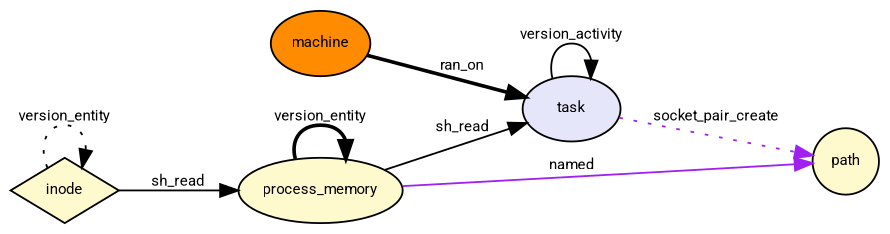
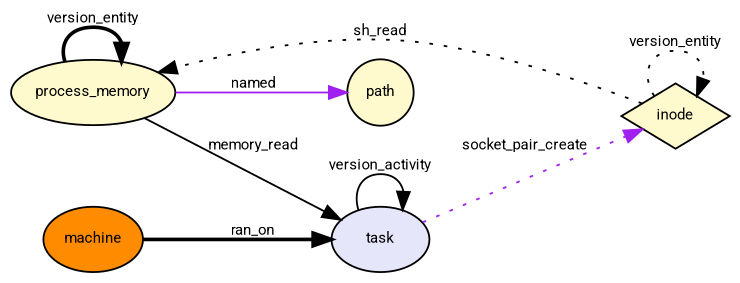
edge "process_memory" -> "task": label "sh_read" -> "memory_read"
edge "task" -> "path": now "task" -> "inode"
edge "inode" -> "process_memory": style solid -> dotted
